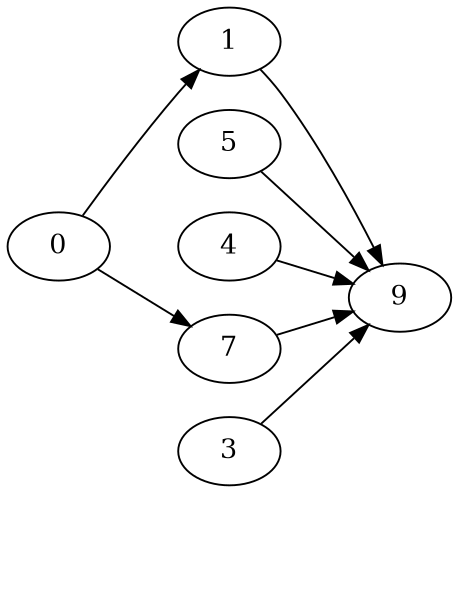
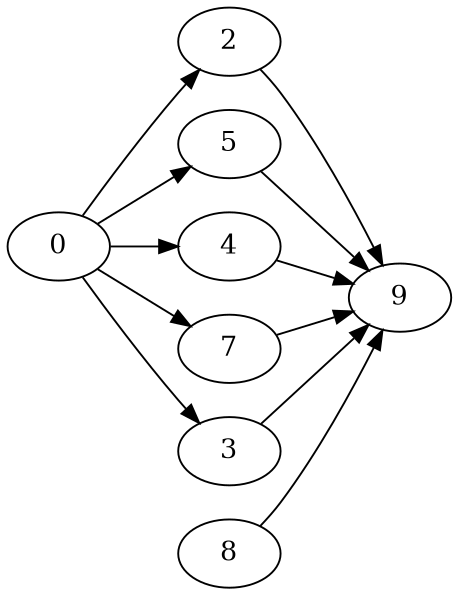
node "1": label "1" -> "2"
edge "0" -> "5": added
edge "0" -> "4": added
edge "0" -> "3": added
node "8": added
